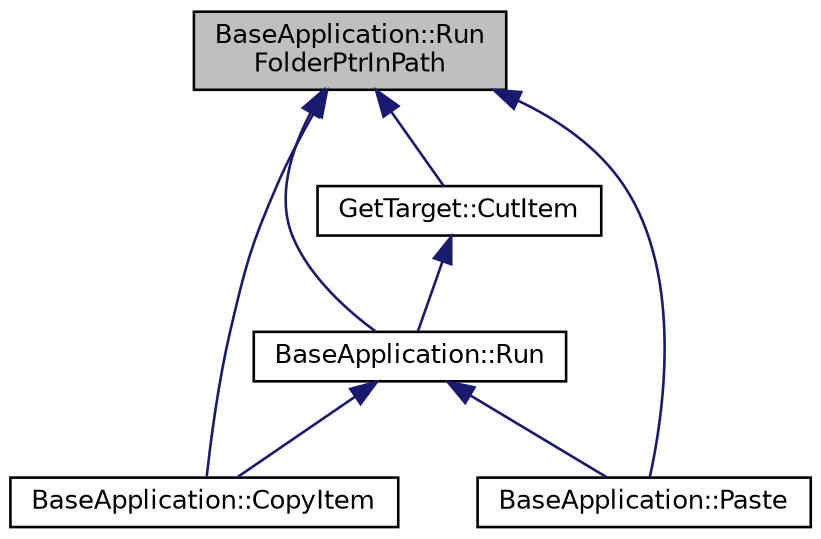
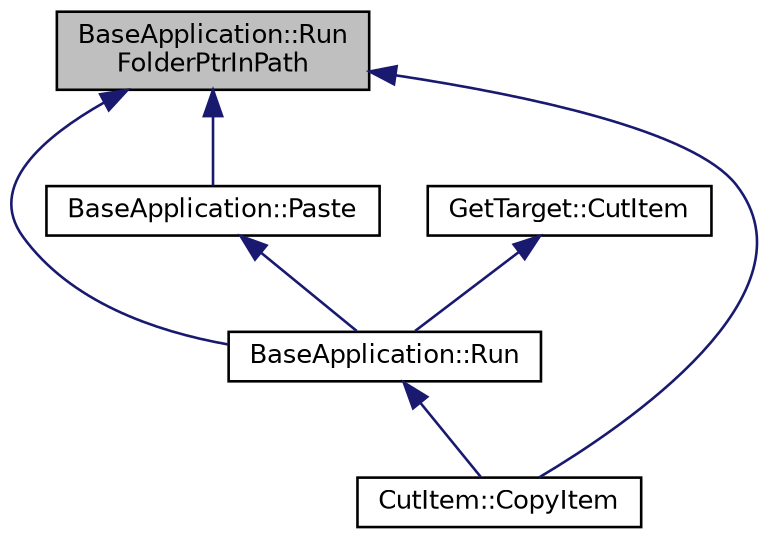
edge "GetTarget::CutItem" -> "BaseApplication::Run FolderPtrInPath": removed
edge "BaseApplication::Paste" -> "BaseApplication::Run": reversed
node "BaseApplication::CopyItem": label "BaseApplication::CopyItem" -> "CutItem::CopyItem"
